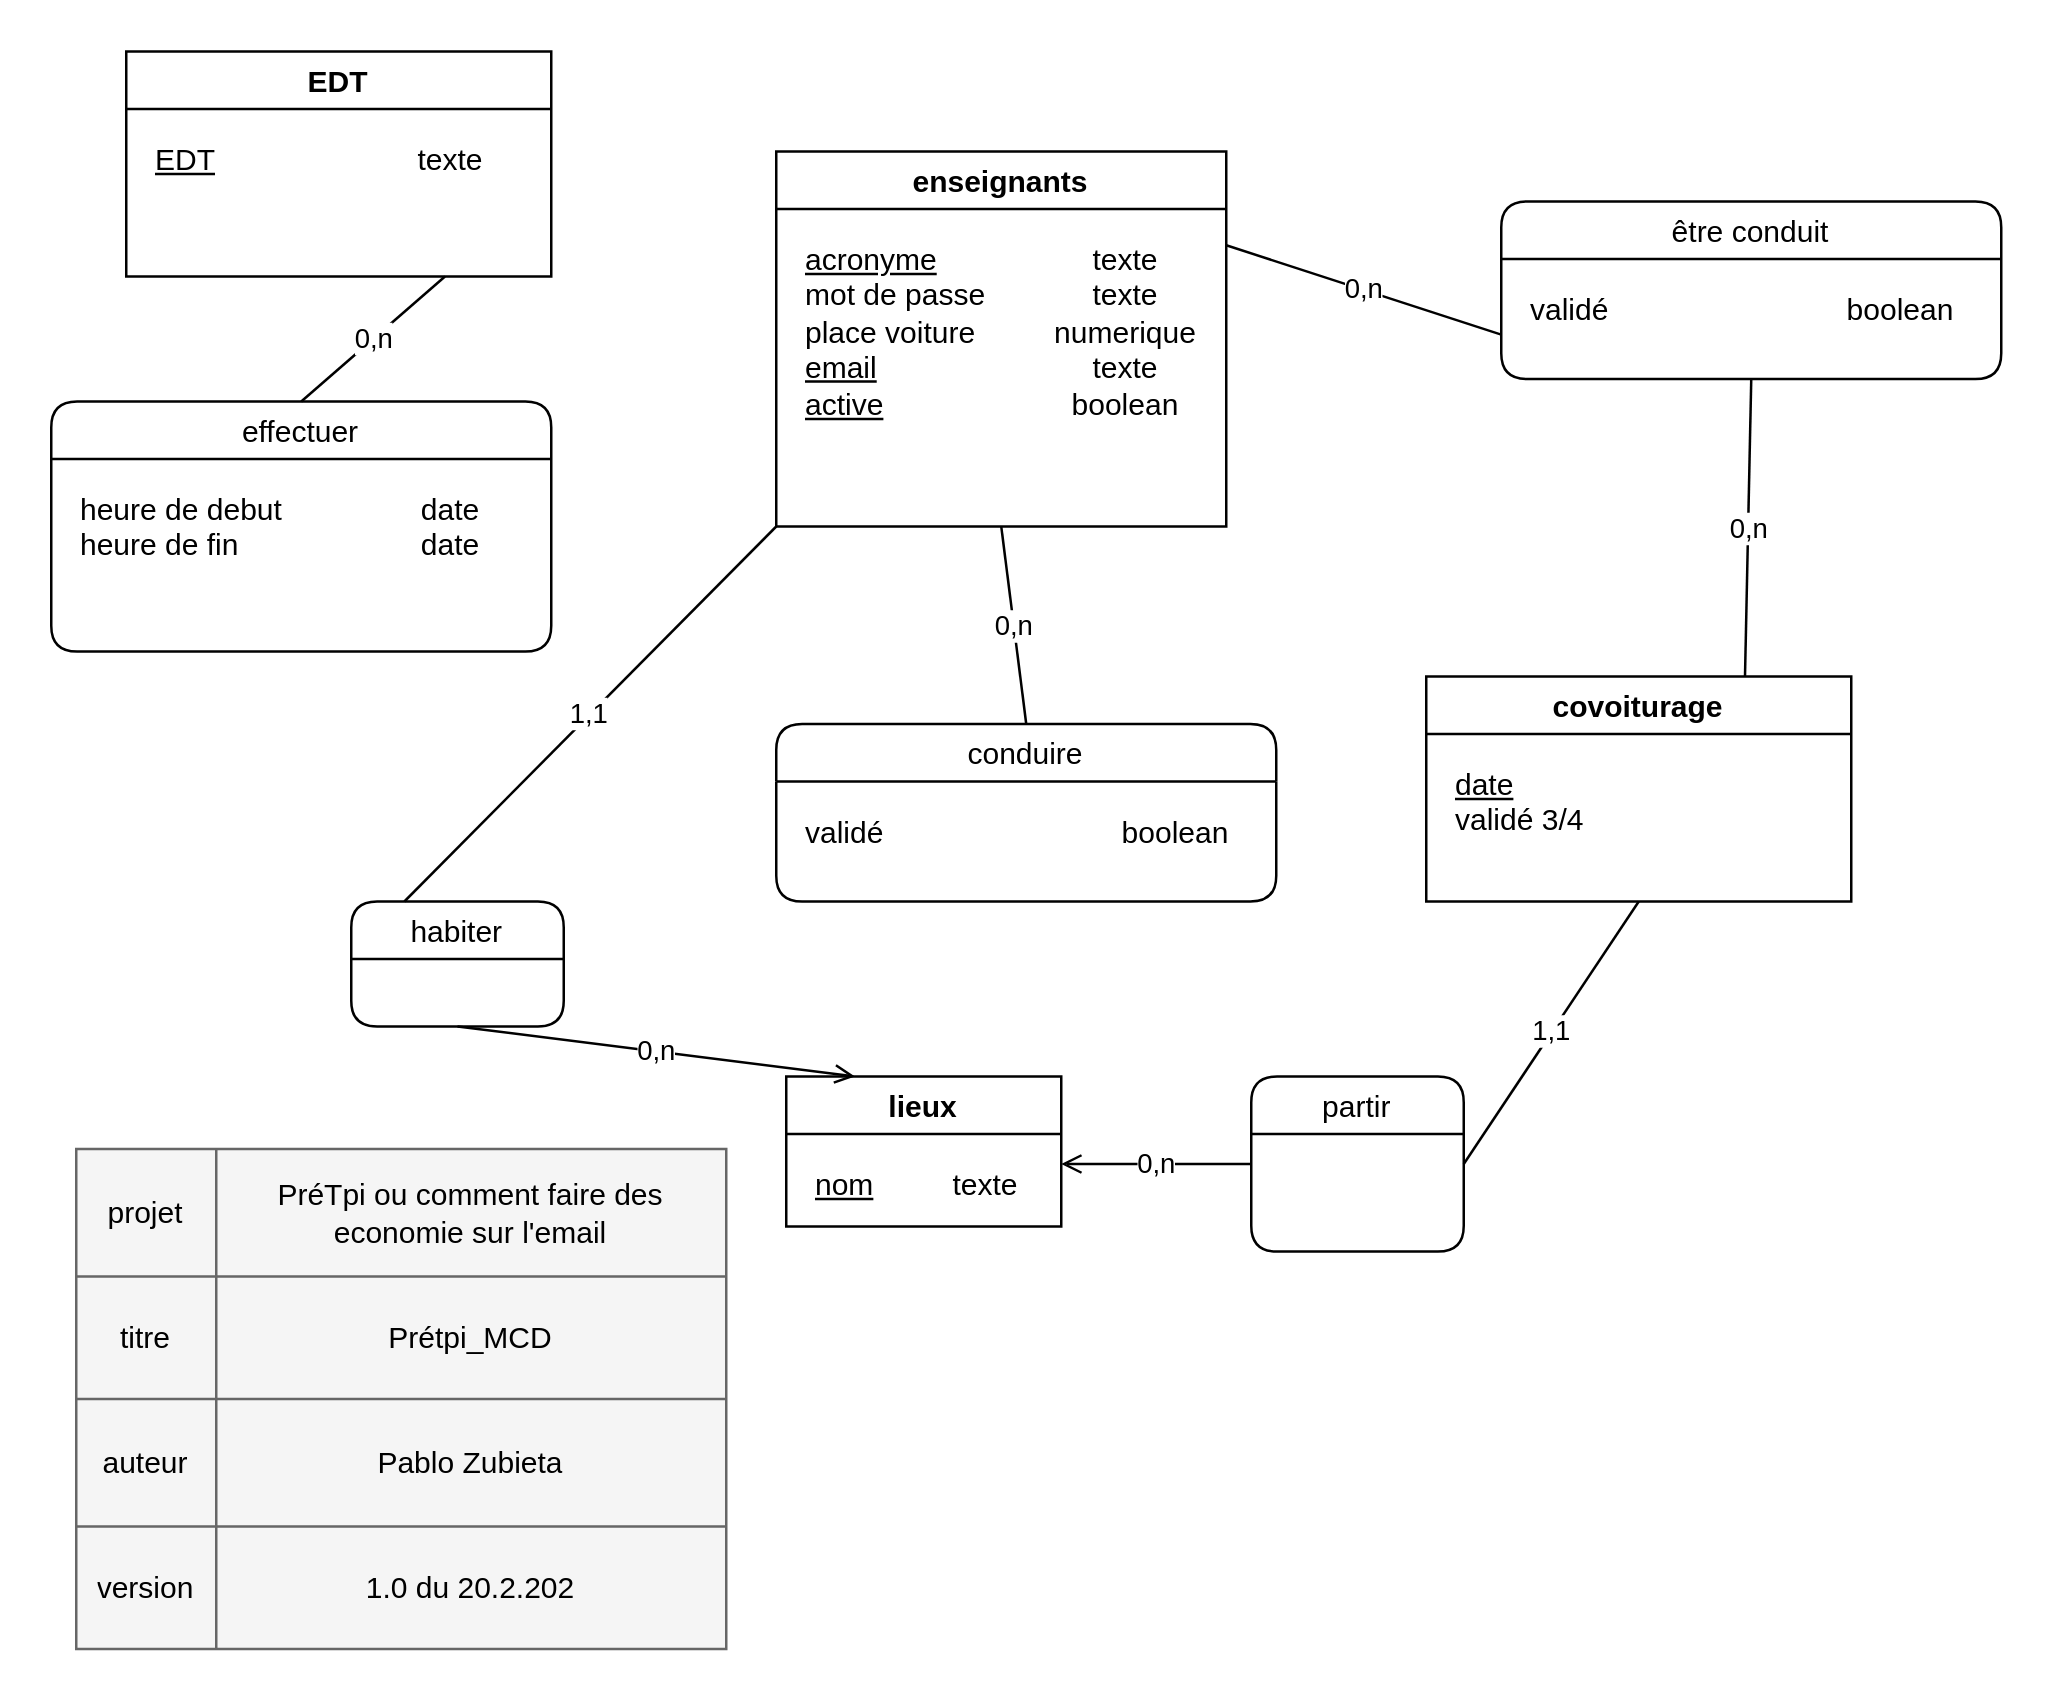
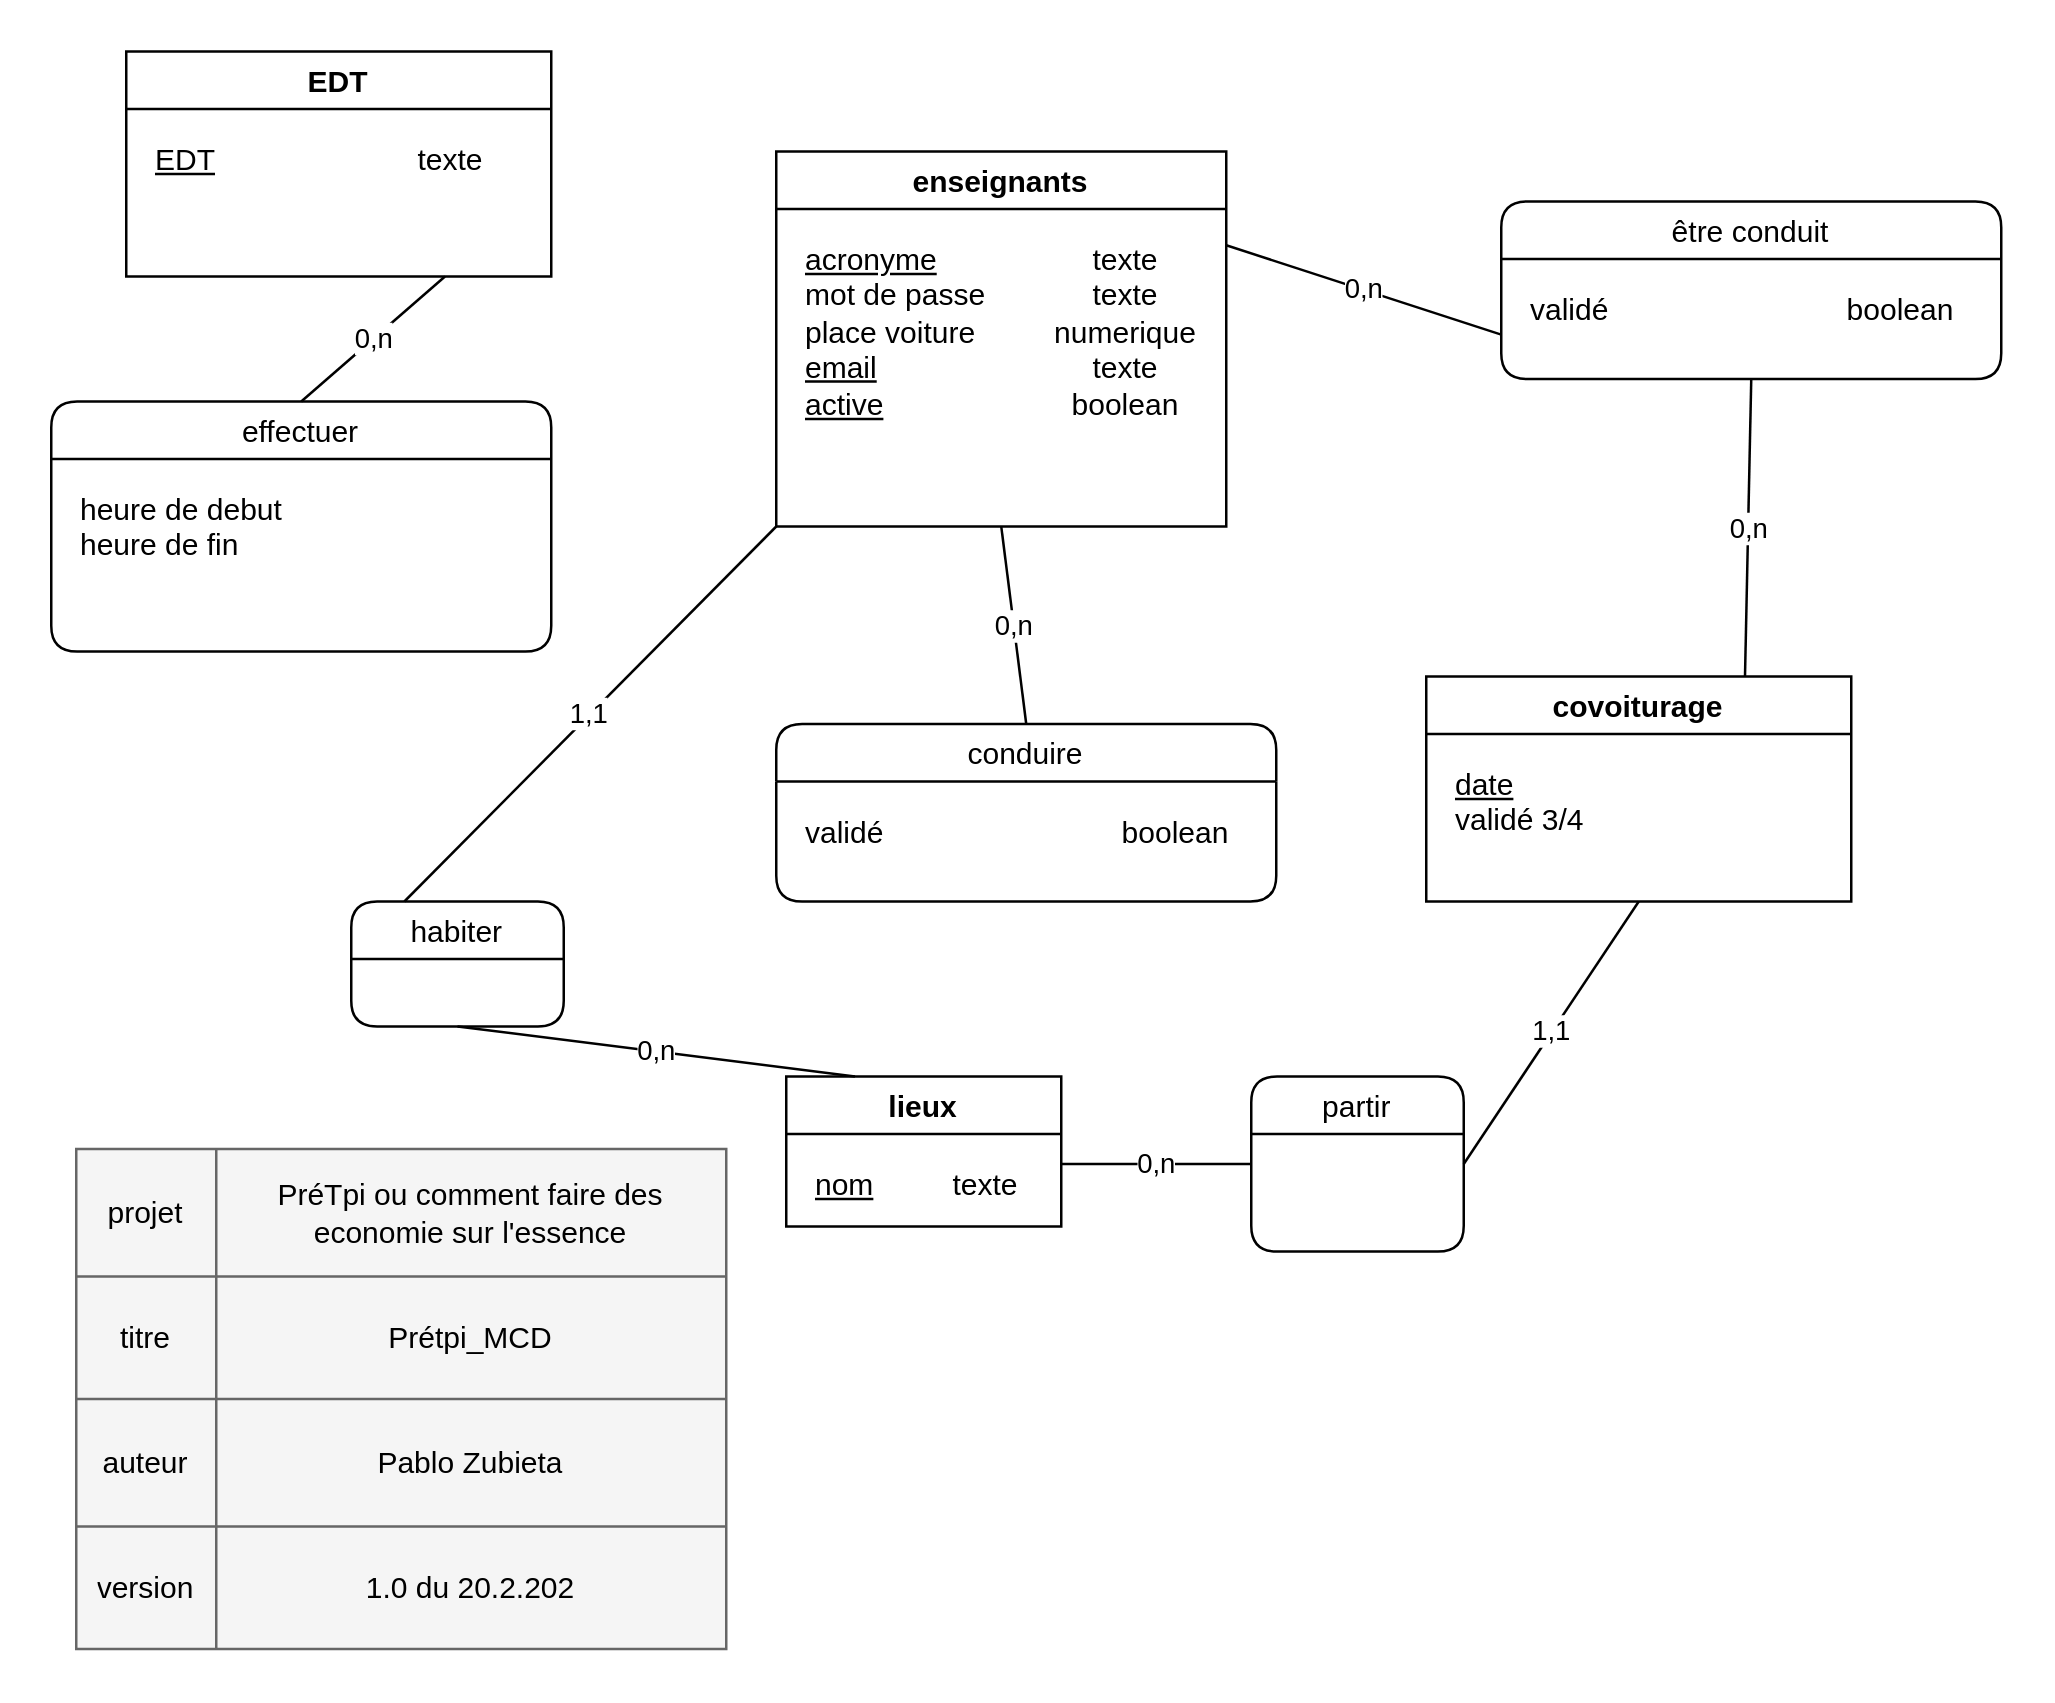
node "date date": removed
edge "habiter" -> "lieux": arrowhead open -> none
edge "partir" -> "nom": arrowhead open -> none
node "PréTpi ou comment faire des economie sur l'email": label "PréTpi ou comment faire des economie sur l'email" -> "PréTpi ou comment faire des economie sur l'essence"
